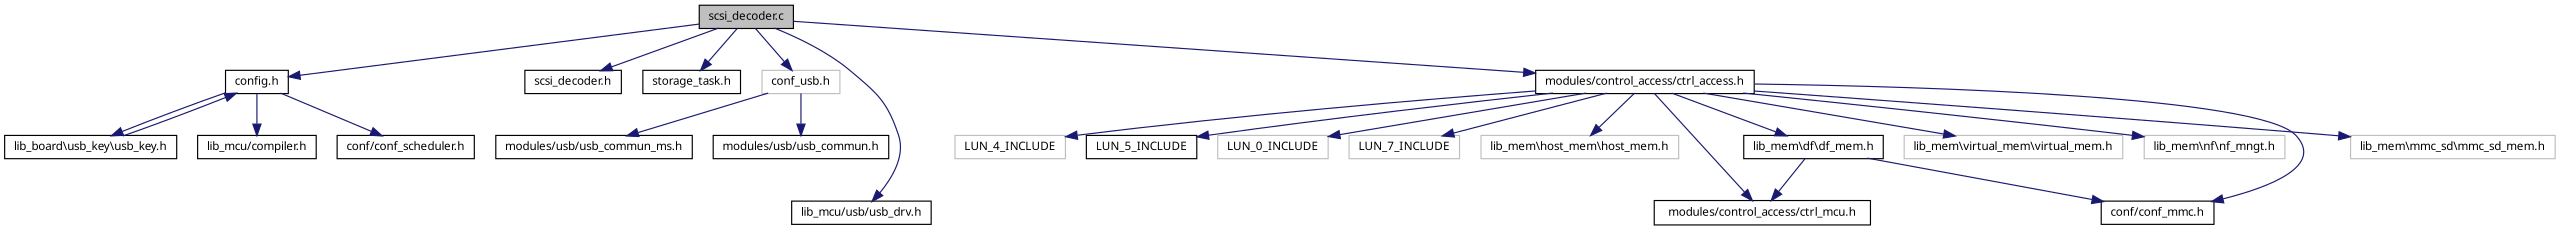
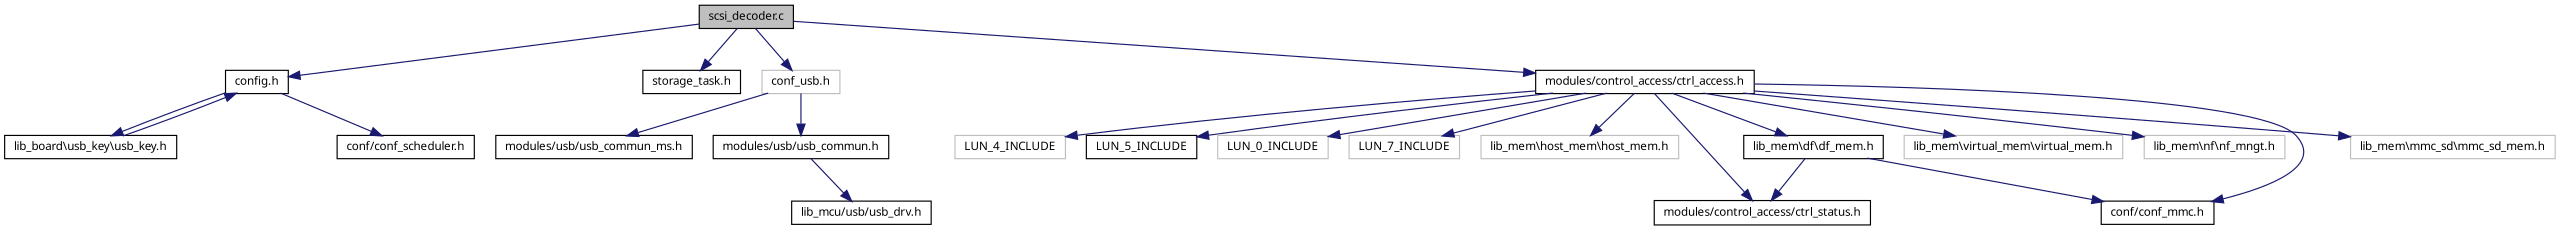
node "scsi_decoder.h": removed
edge "scsi_decoder.c" -> "lib_mcu/usb/usb_drv.h": now "modules/usb/usb_commun.h" -> "lib_mcu/usb/usb_drv.h"
node "lib_mcu/compiler.h": removed
node "modules/control_access/ctrl_mcu.h": label "modules/control_access/ctrl_mcu.h" -> "modules/control_access/ctrl_status.h"
